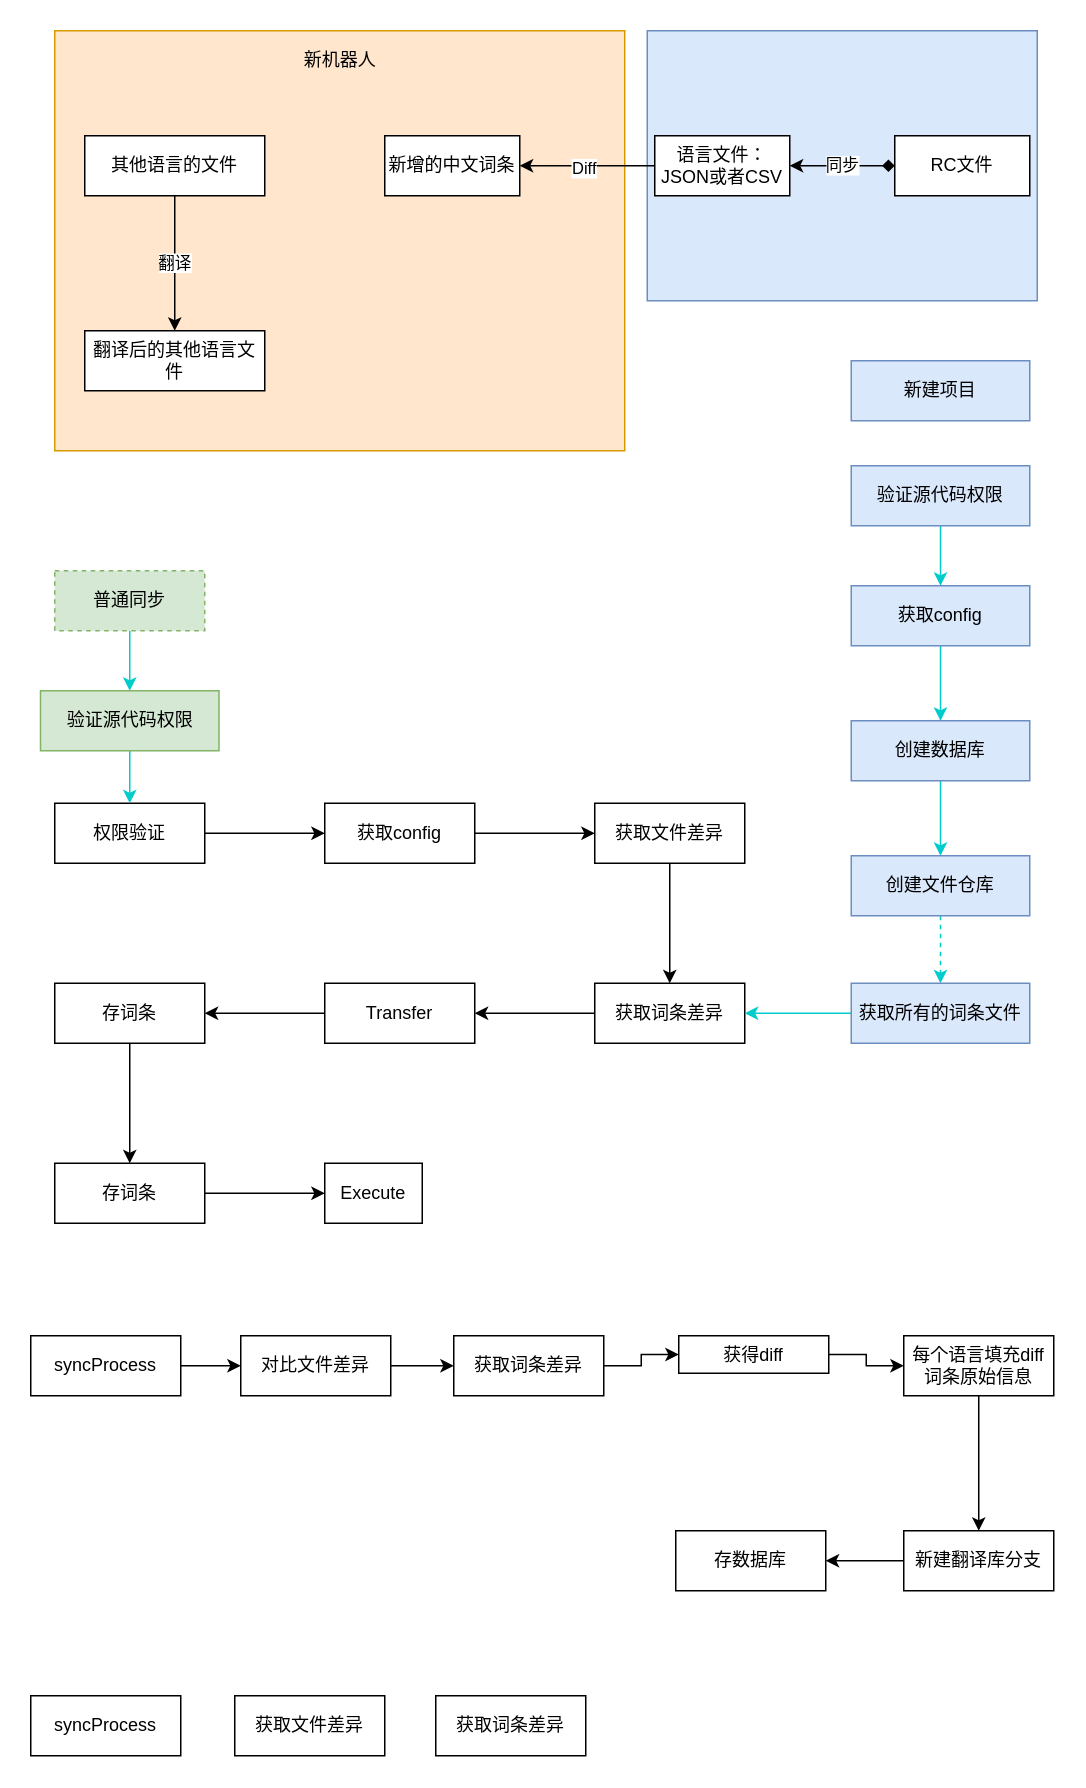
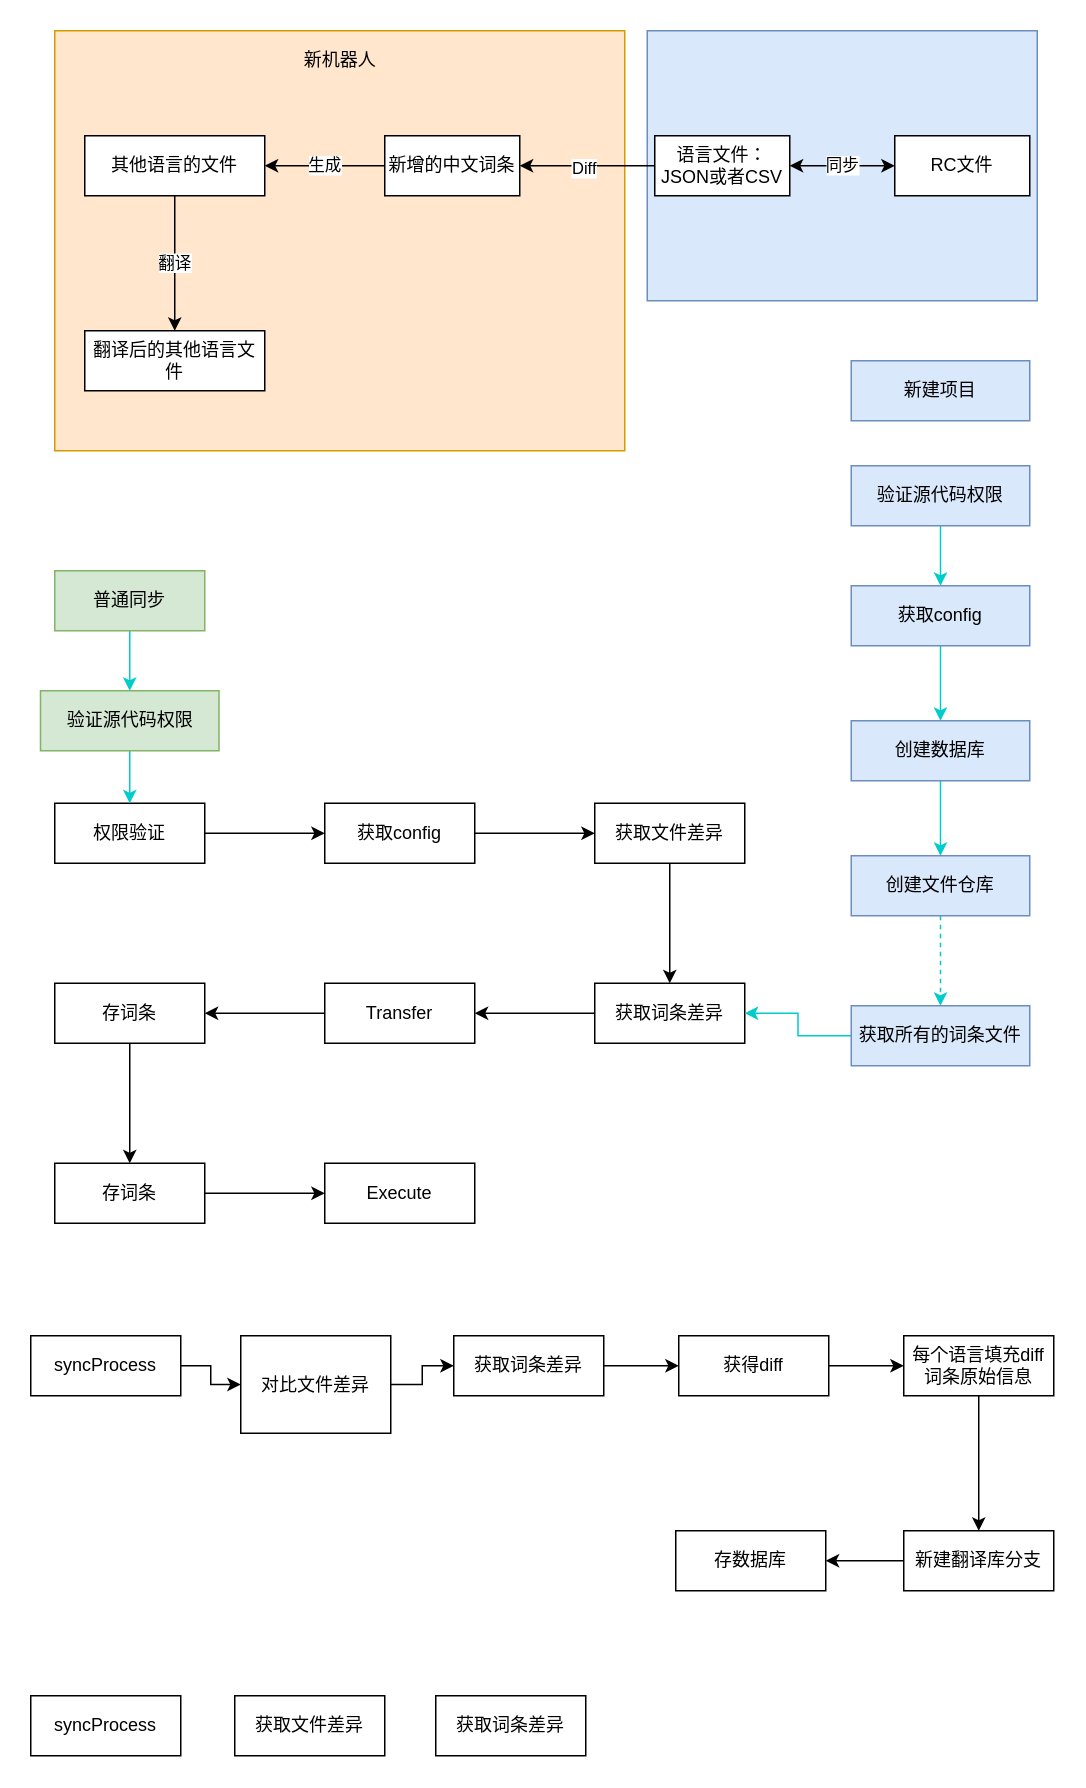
edge "新增的中文词条" -> "其他语言的文件": added, label "生成"
edge "语言文件：JSON或者CSV" -- "RC文件": arrowhead diamond -> classic
node "普通同步": style dashed -> solid
node "获取所有的词条文件": moved (941, 1013) -> (941, 1036)
node "Execute": size 98x60 -> 150x60
node "获得diff": size 150x38 -> 150x60
node "对比文件差异": size 150x60 -> 150x98
